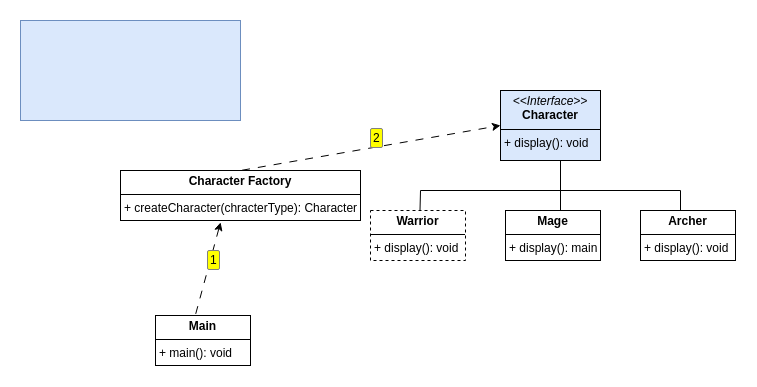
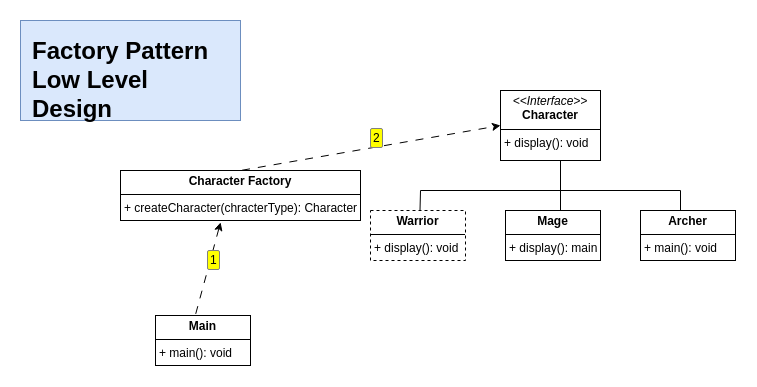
node "Factory Pattern Low Level Design": added
node "<<Interface>> Character + display(): void": fillcolor #dae8fc -> #ffffff
node "Archer + display(): void": label "Archer + display(): void" -> "Archer + main(): void"
